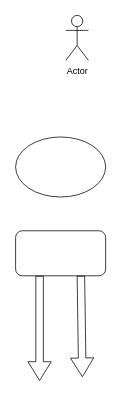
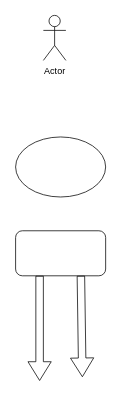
node "Actor": moved (77, 38) -> (54, 38)
